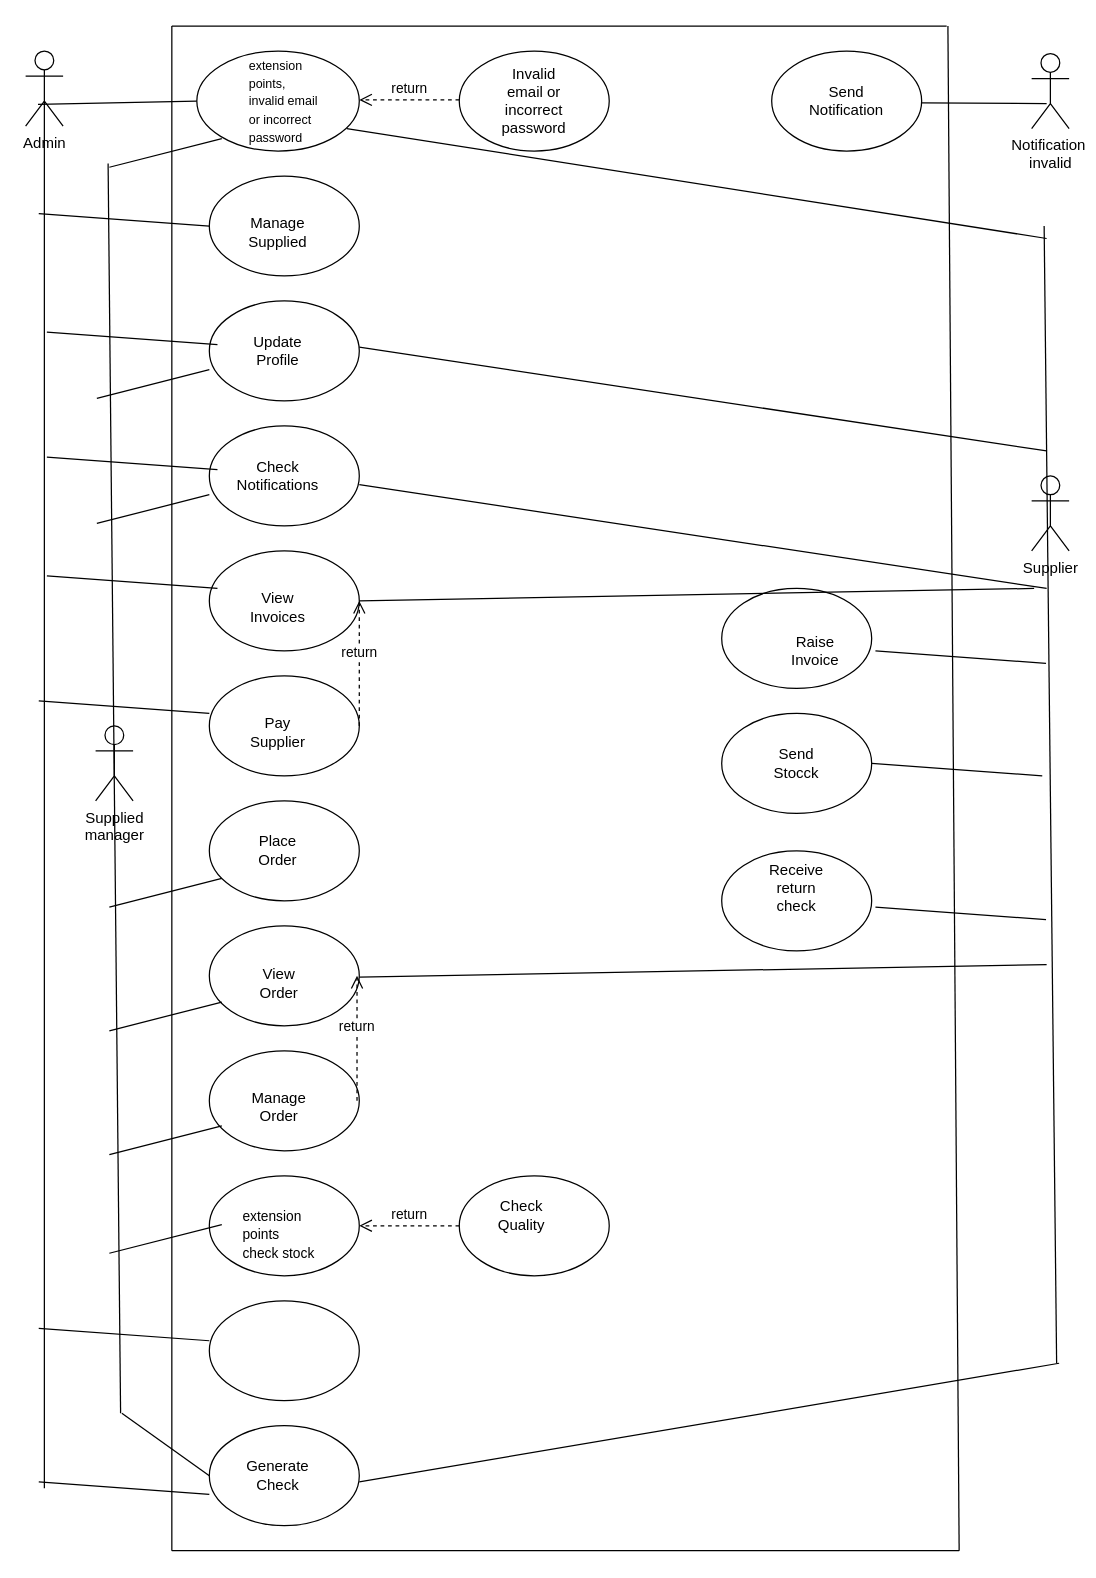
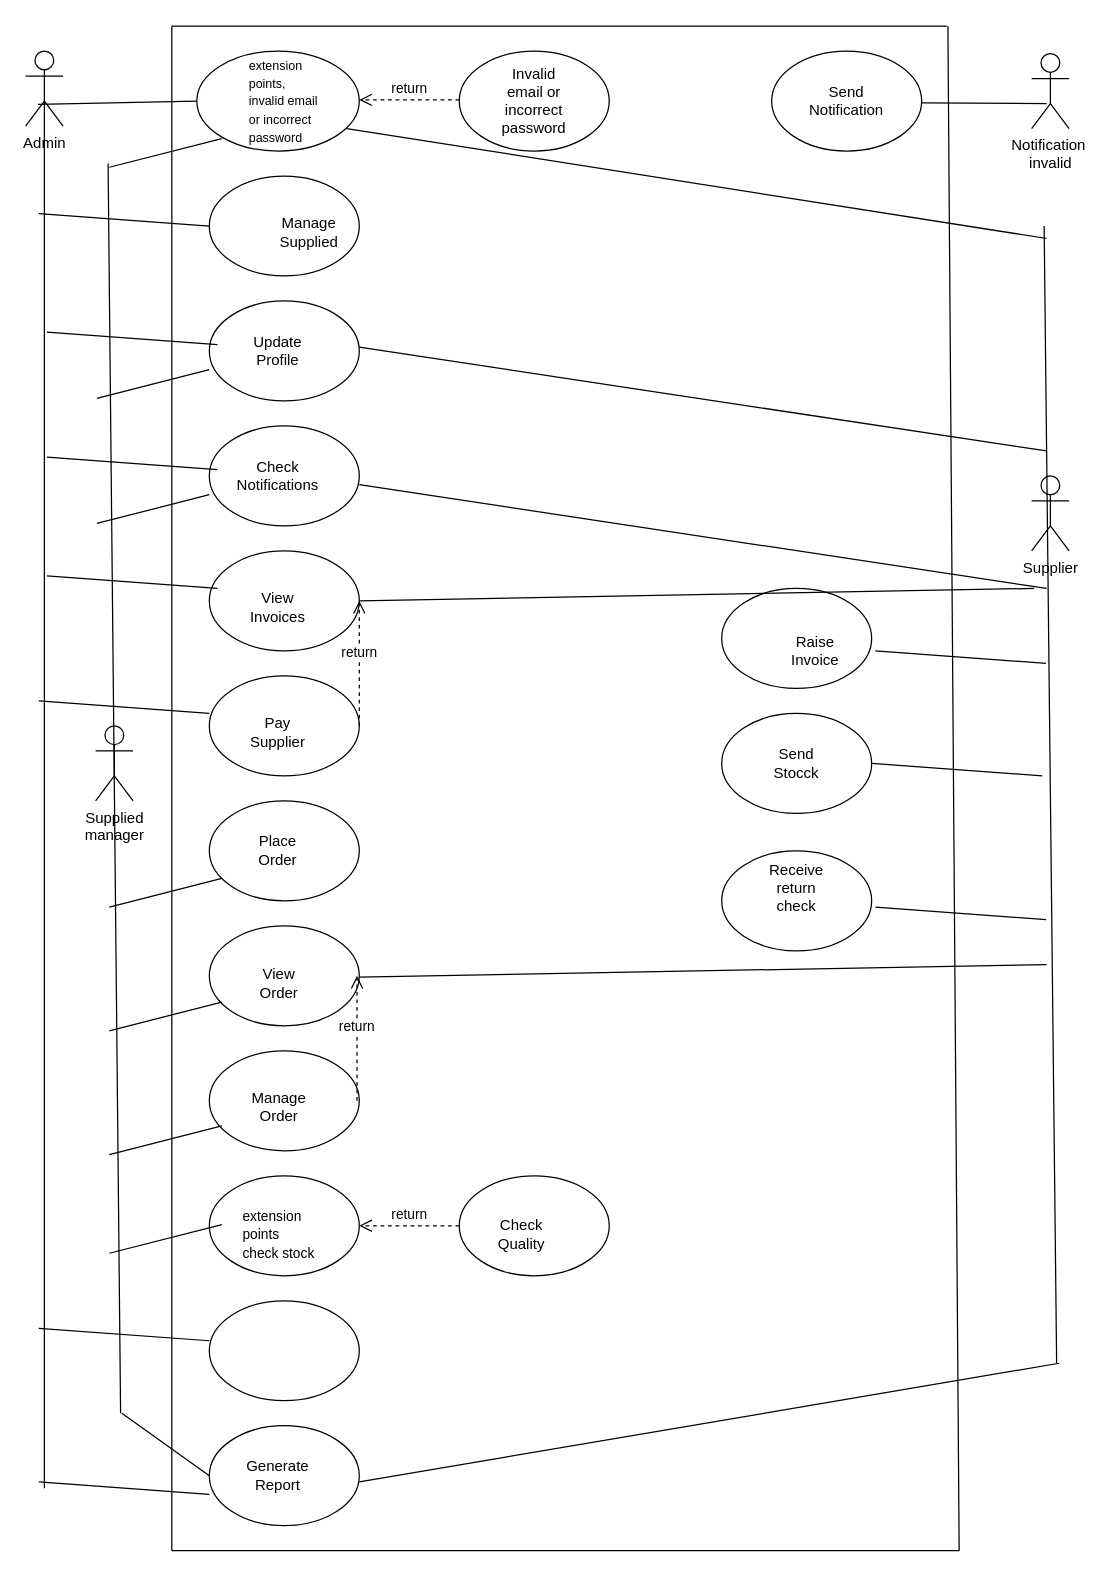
node "Manage Supplied": moved (278, 232) -> (309, 232)
node "Check Quality": moved (522, 1216) -> (522, 1234)
node "Generate Check": label "Generate Check" -> "Generate Report"
